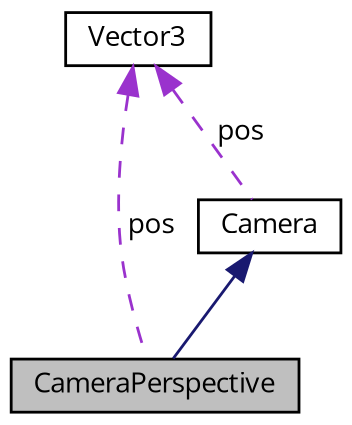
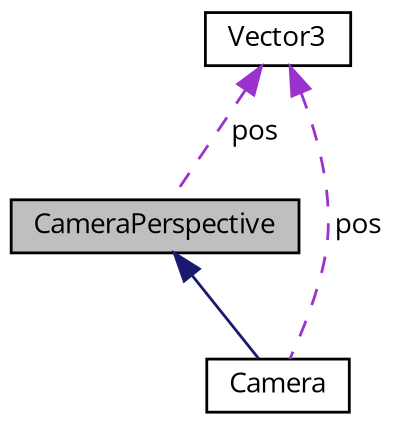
edge "CameraPerspective" -> "Camera": reversed
